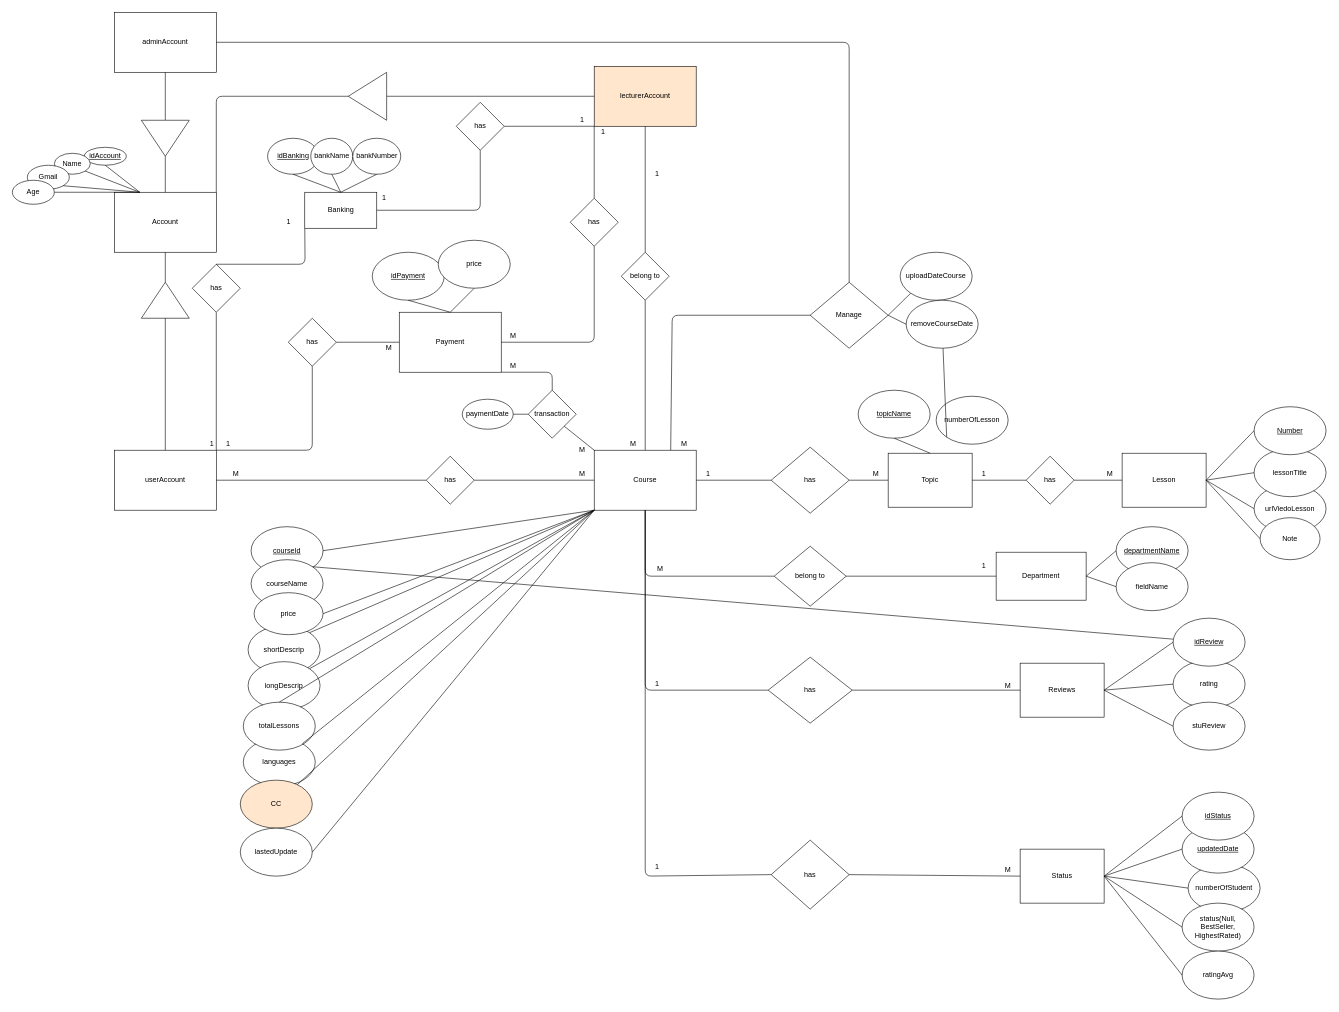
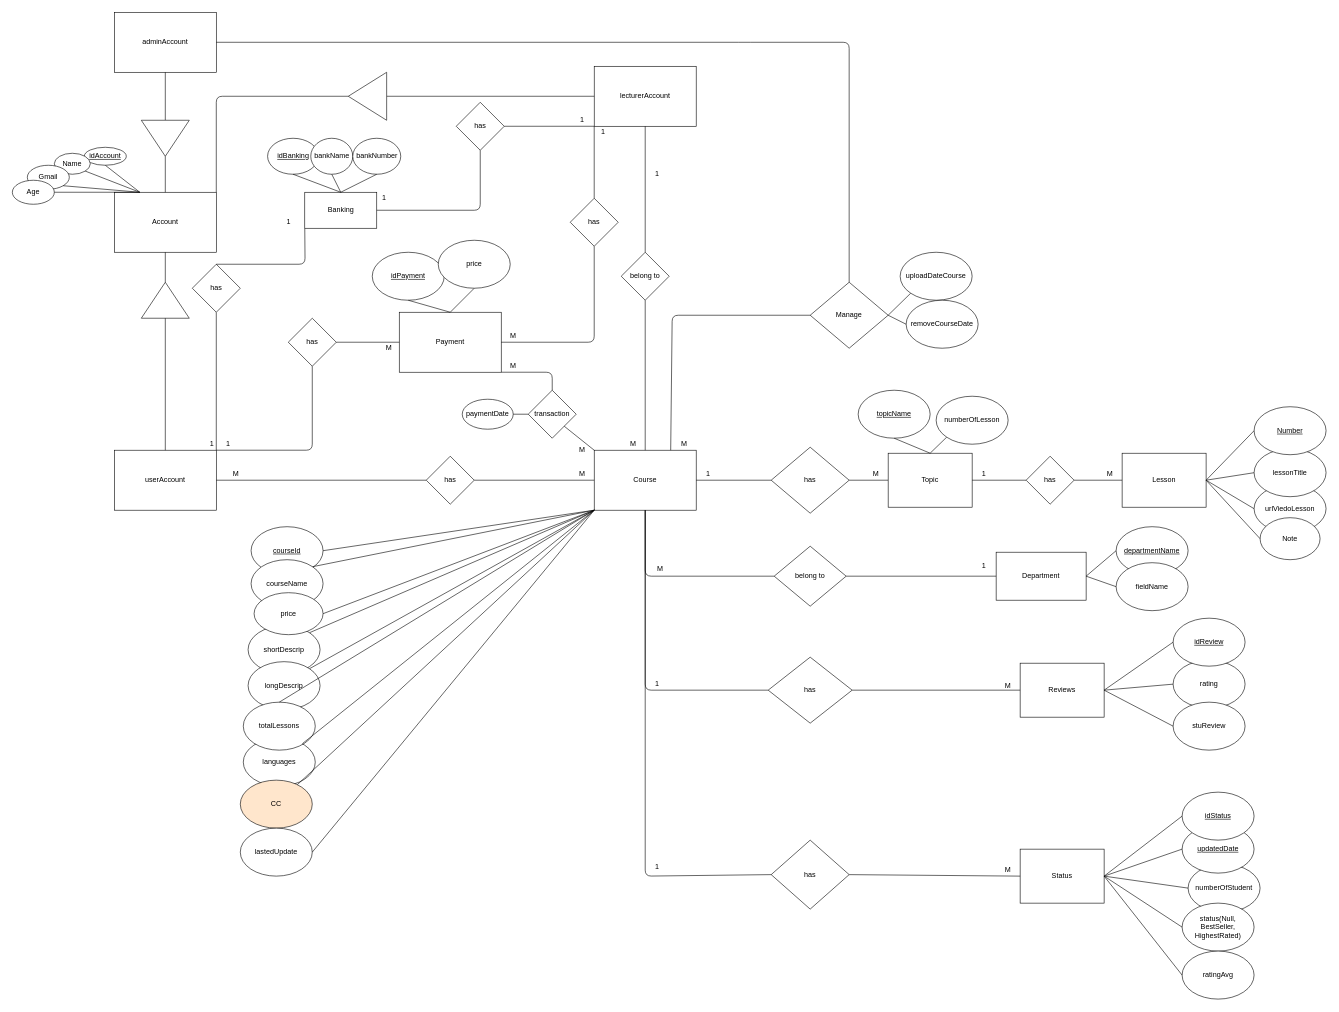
node "lecturerAccount": fillcolor #ffe6cc -> #ffffff
edge "removeCourseDate" -- "numberOfLesson": now "Topic" -- "numberOfLesson"
edge "courseName" -- "idReview": now "courseName" -- "Course"
